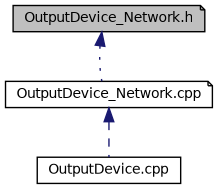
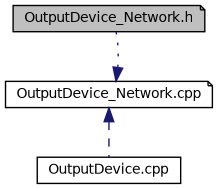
edge "OutputDevice_Network.cpp" -> "OutputDevice_Network.h": reversed
